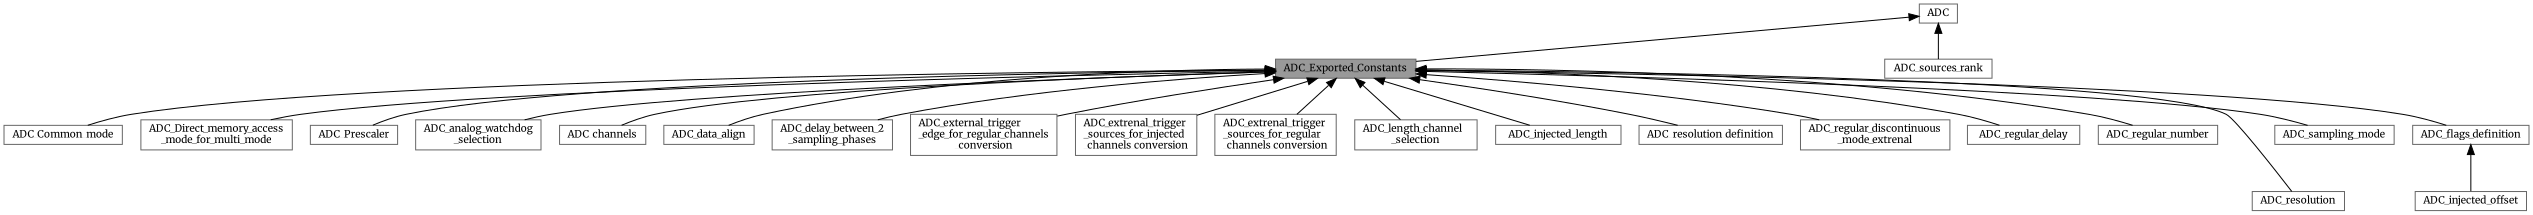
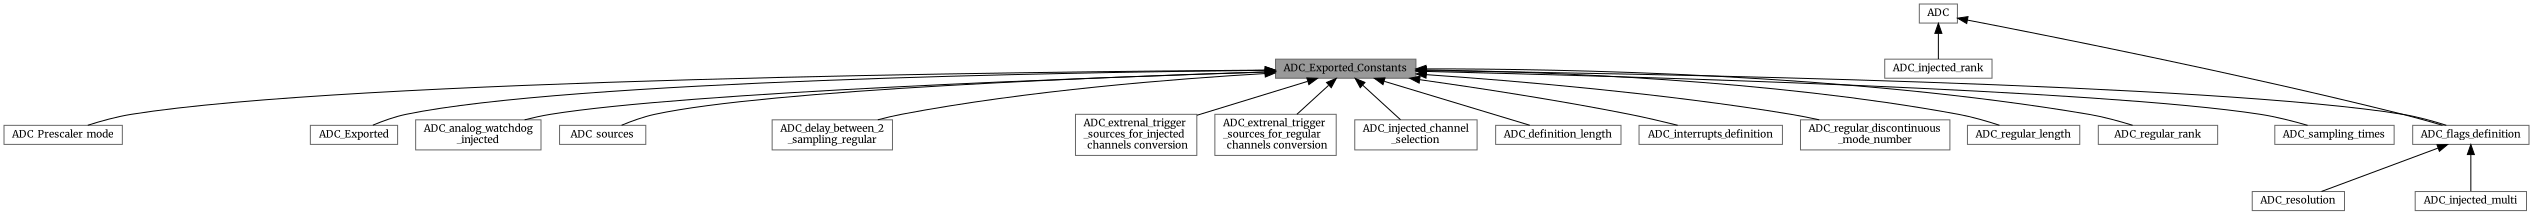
edge "ADC_Exported_Constants" -> "ADC": now "ADC_flags_definition" -> "ADC"
node "ADC_sources_rank": label "ADC_sources_rank" -> "ADC_injected_rank"
edge "ADC_resolution" -> "ADC_Exported_Constants": now "ADC_resolution" -> "ADC_flags_definition"
node "ADC_Common_mode": label "ADC_Common_mode" -> "ADC_Prescaler_mode"
node "ADC_Direct_memory_access _mode_for_multi_mode": removed
node "ADC_Prescaler": label "ADC_Prescaler" -> "ADC_Exported"
node "ADC_analog_watchdog _selection": label "ADC_analog_watchdog _selection" -> "ADC_analog_watchdog _injected"
node "ADC_channels": label "ADC_channels" -> "ADC_sources"
node "ADC_data_align": removed
node "ADC_delay_between_2 _sampling_phases": label "ADC_delay_between_2 _sampling_phases" -> "ADC_delay_between_2 _sampling_regular"
node "ADC_external_trigger _edge_for_regular_channels _conversion": removed
node "ADC_length_channel _selection": label "ADC_length_channel _selection" -> "ADC_injected_channel _selection"
node "ADC_injected_length": label "ADC_injected_length" -> "ADC_definition_length"
node "ADC_resolution_definition": label "ADC_resolution_definition" -> "ADC_interrupts_definition"
node "ADC_regular_discontinuous _mode_extrenal": label "ADC_regular_discontinuous _mode_extrenal" -> "ADC_regular_discontinuous _mode_number"
node "ADC_regular_delay": label "ADC_regular_delay" -> "ADC_regular_length"
node "ADC_regular_number": label "ADC_regular_number" -> "ADC_regular_rank"
node "ADC_sampling_mode": label "ADC_sampling_mode" -> "ADC_sampling_times"
node "ADC_injected_offset": label "ADC_injected_offset" -> "ADC_injected_multi"
